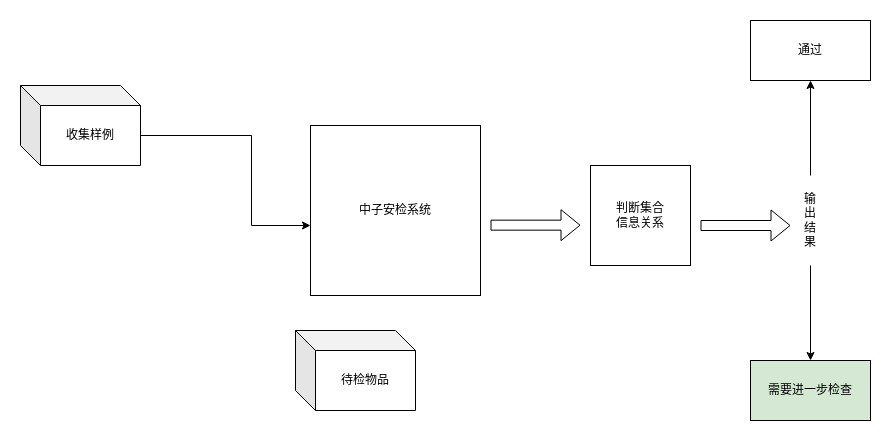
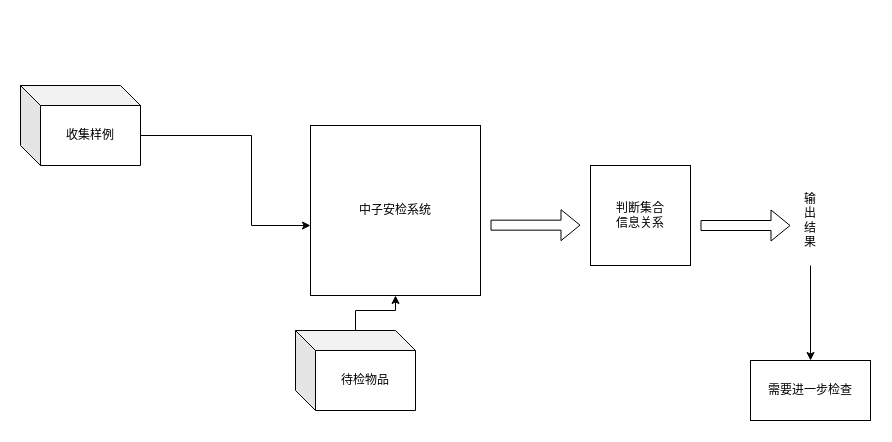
node "通过": removed
edge "输 出 结 果" -> "通过": removed
edge "待检物品" -> "中子安检系统": added
node "需要进一步检查": fillcolor #d5e8d4 -> #ffffff
